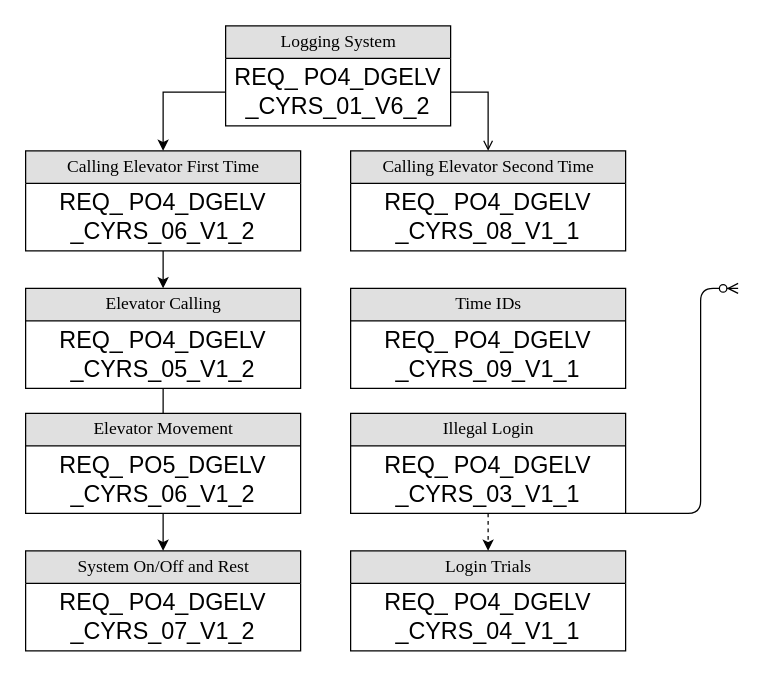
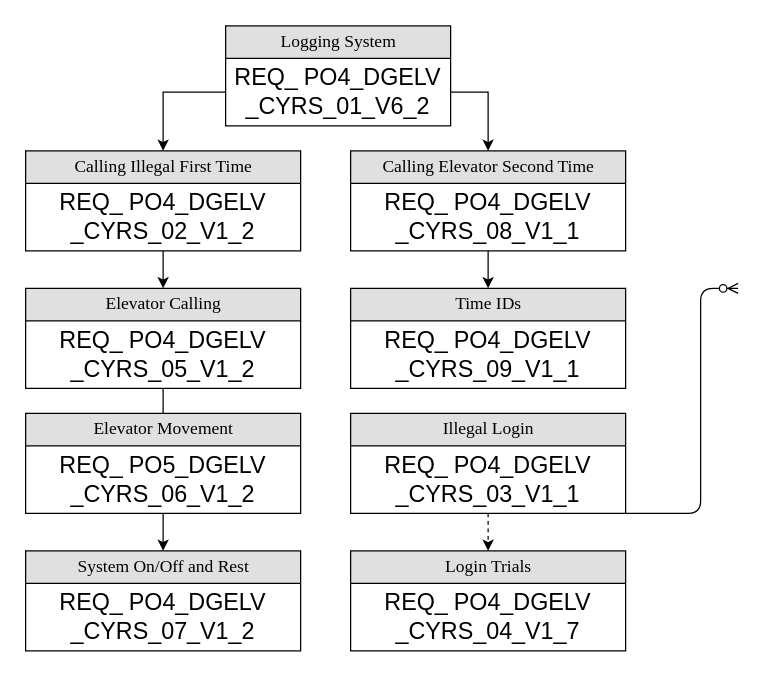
edge "REQ_ PO4_DGELV _CYRS_01_V6_2" -> "Calling Elevator Second Time": arrowhead open -> classic
node "Calling Elevator First Time": label "Calling Elevator First Time" -> "Calling Illegal First Time"
node "REQ_ PO4_DGELV _CYRS_06_V1_2": label "REQ_ PO4_DGELV _CYRS_06_V1_2" -> "REQ_ PO4_DGELV _CYRS_02_V1_2"
edge "REQ_ PO4_DGELV _CYRS_08_V1_1" -> "Time IDs": added
node "REQ_ PO4_DGELV _CYRS_04_V1_1": label "REQ_ PO4_DGELV _CYRS_04_V1_1" -> "REQ_ PO4_DGELV _CYRS_04_V1_7"
